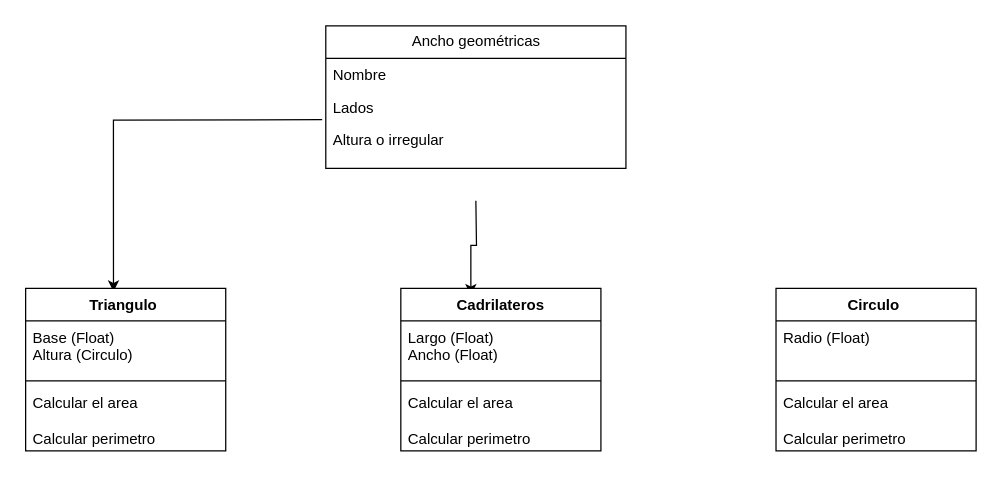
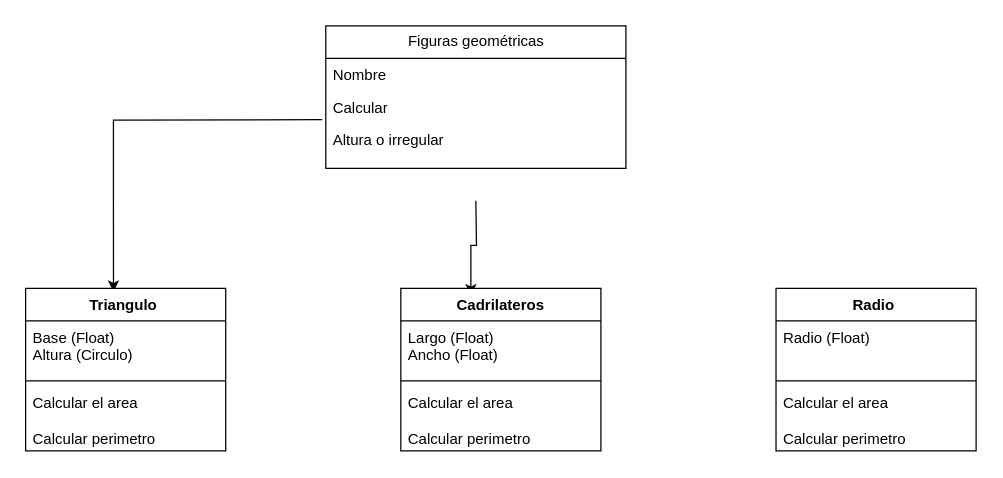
node "Ancho geométricas": label "Ancho geométricas" -> "Figuras geométricas"
node "Lados": label "Lados" -> "Calcular"
node "Circulo": label "Circulo" -> "Radio"
